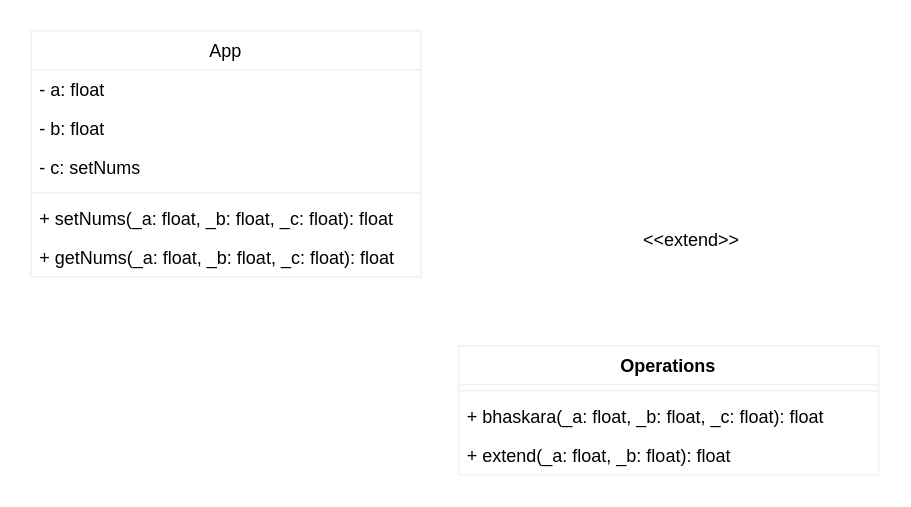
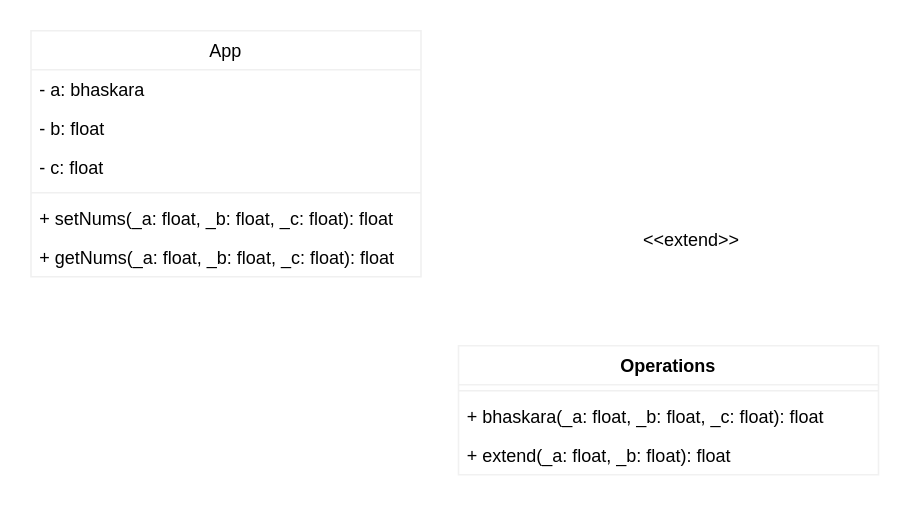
node "- a: float": label "- a: float" -> "- a: bhaskara"
node "- c: setNums": label "- c: setNums" -> "- c: float"
